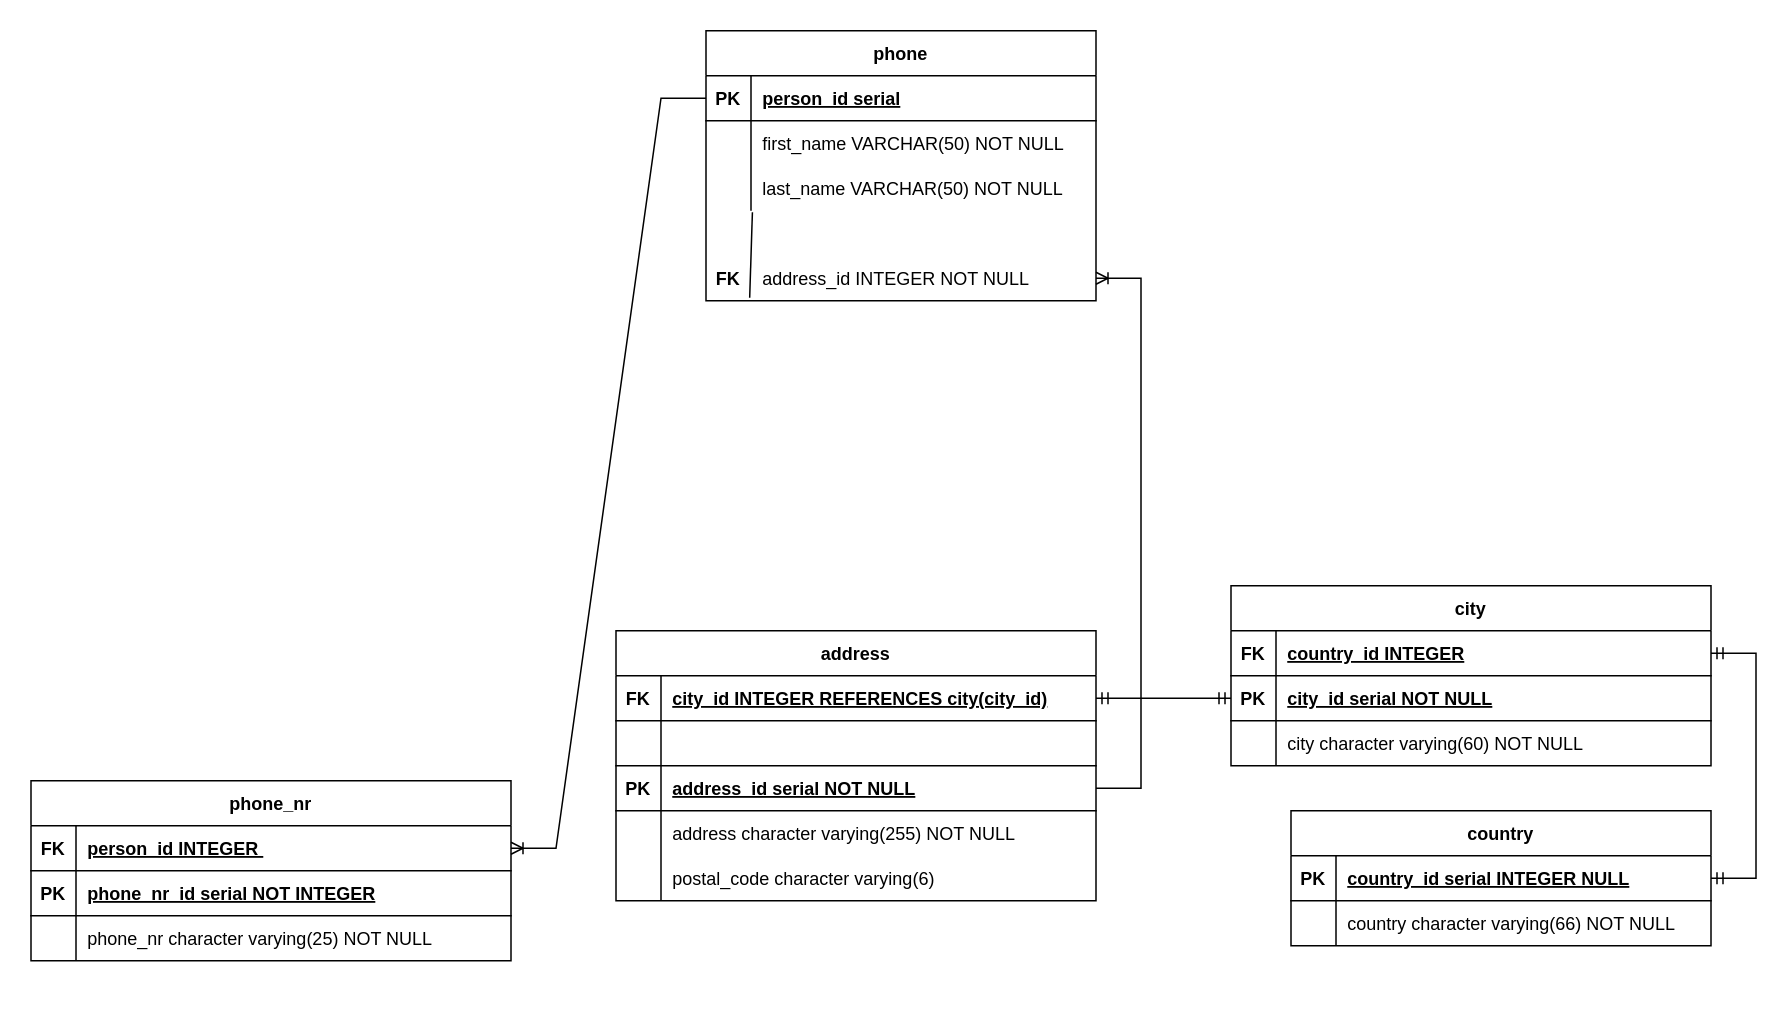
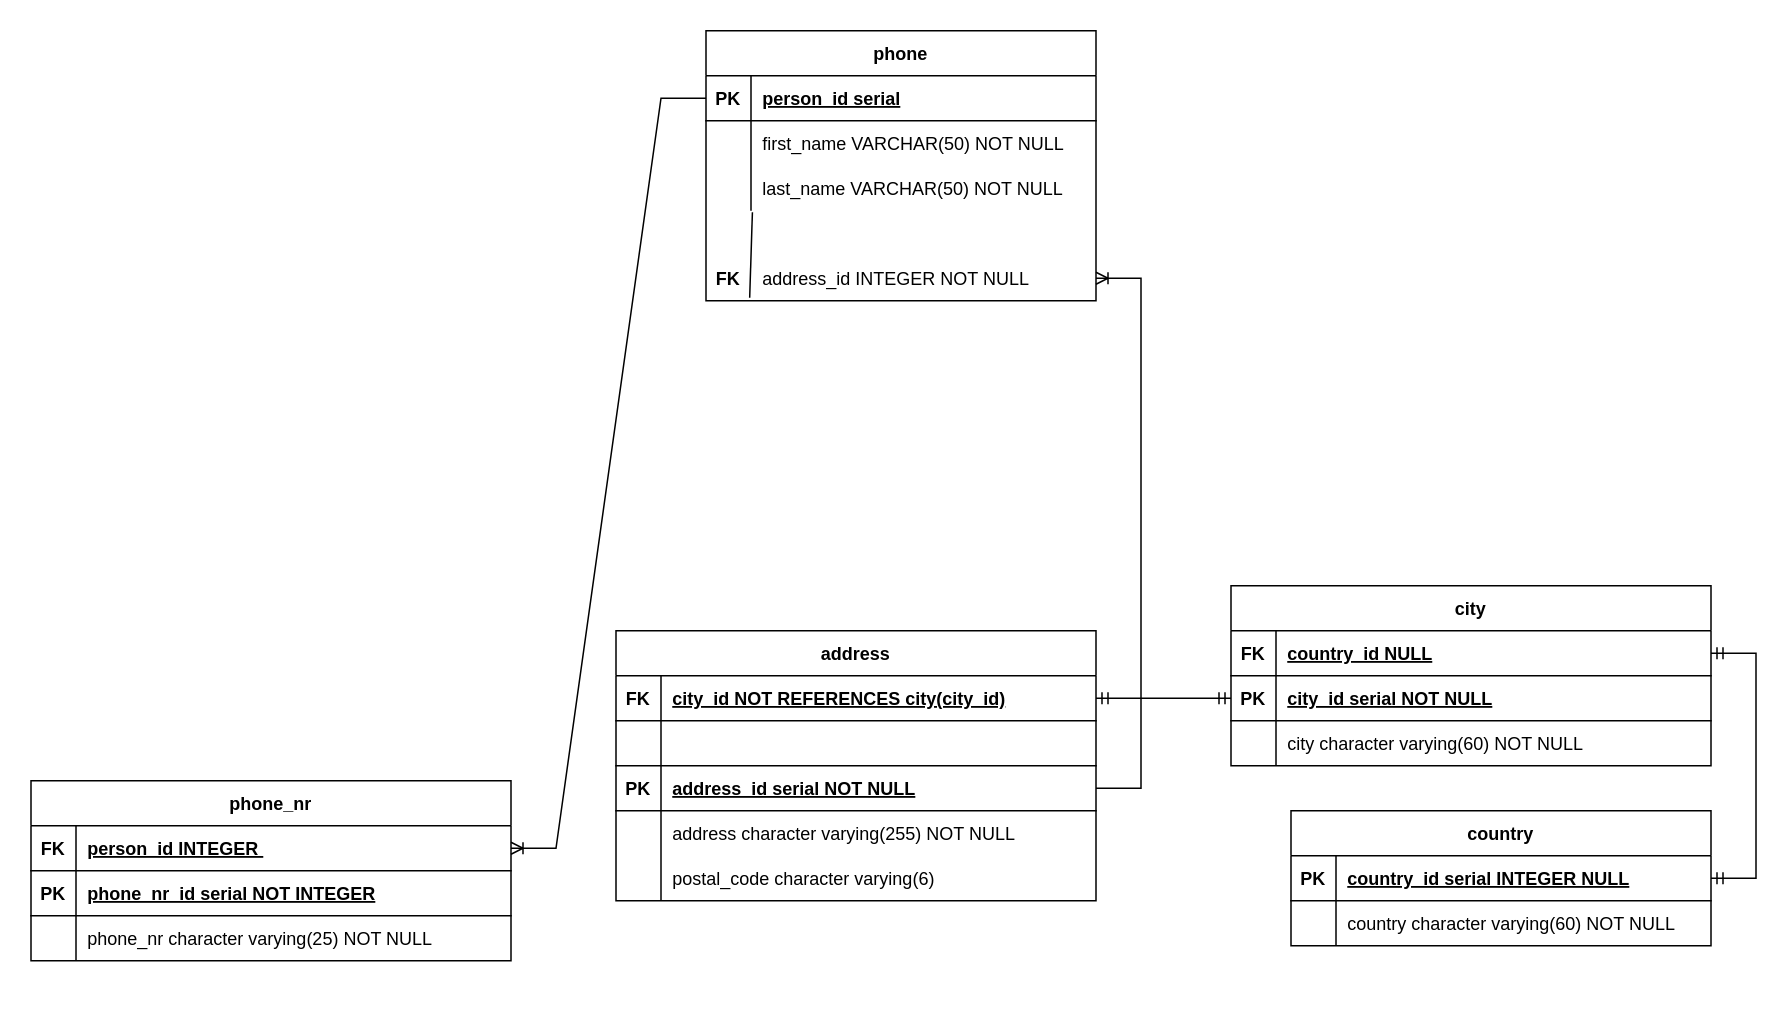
node "country_id INTEGER": label "country_id INTEGER" -> "country_id NULL"
node "city_id INTEGER REFERENCES city(city_id)": label "city_id INTEGER REFERENCES city(city_id)" -> "city_id NOT REFERENCES city(city_id)"
node "country character varying(66) NOT NULL": label "country character varying(66) NOT NULL" -> "country character varying(60) NOT NULL"
